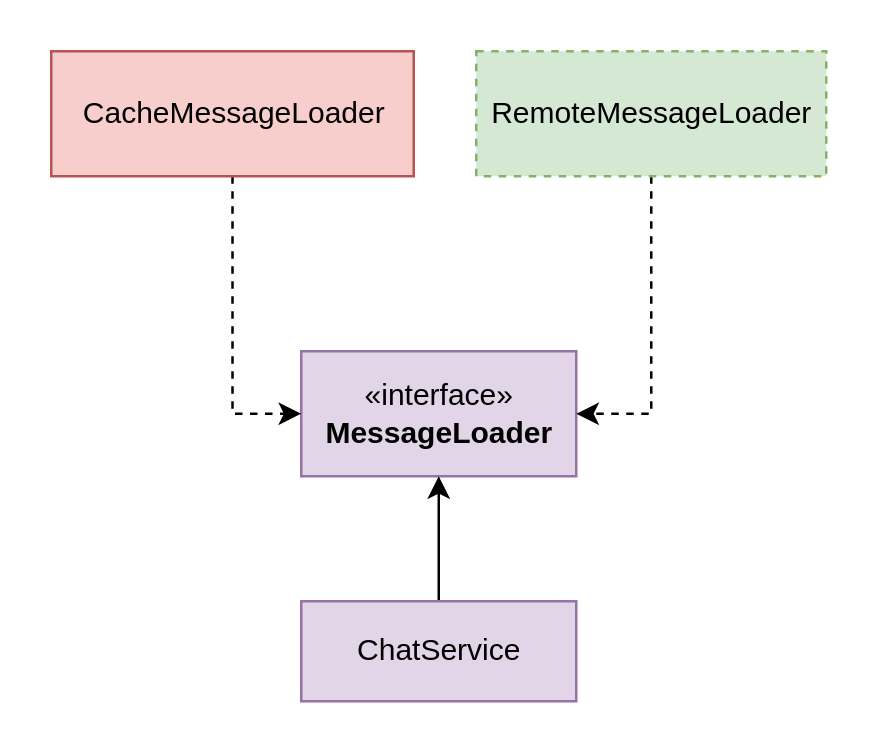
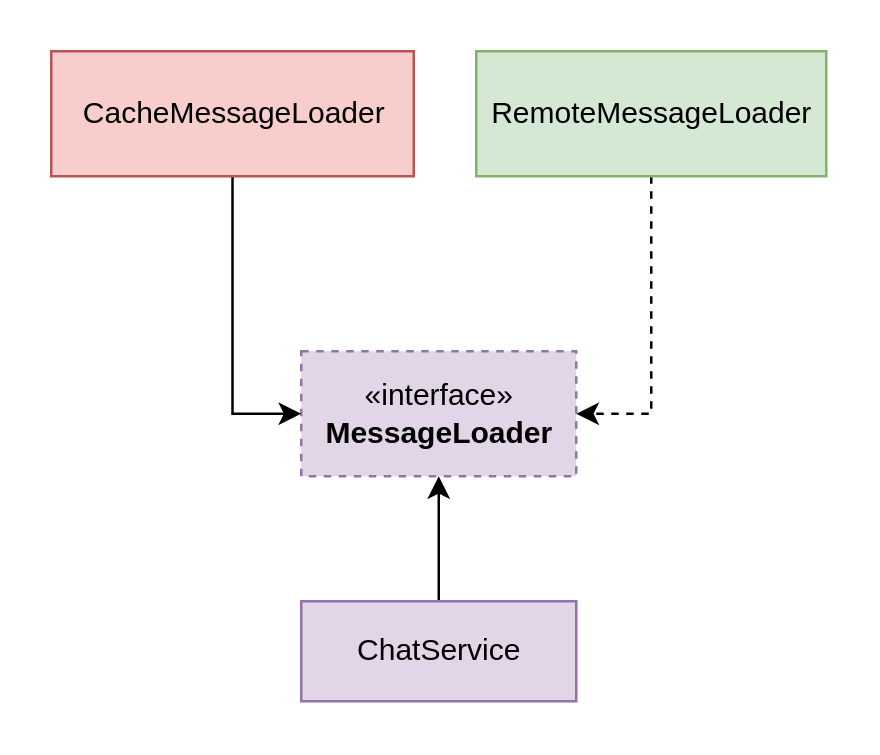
node "RemoteMessageLoader": style dashed -> solid
edge "CacheMessageLoader" -> "«interface» MessageLoader": style dashed -> solid
node "«interface» MessageLoader": style solid -> dashed
